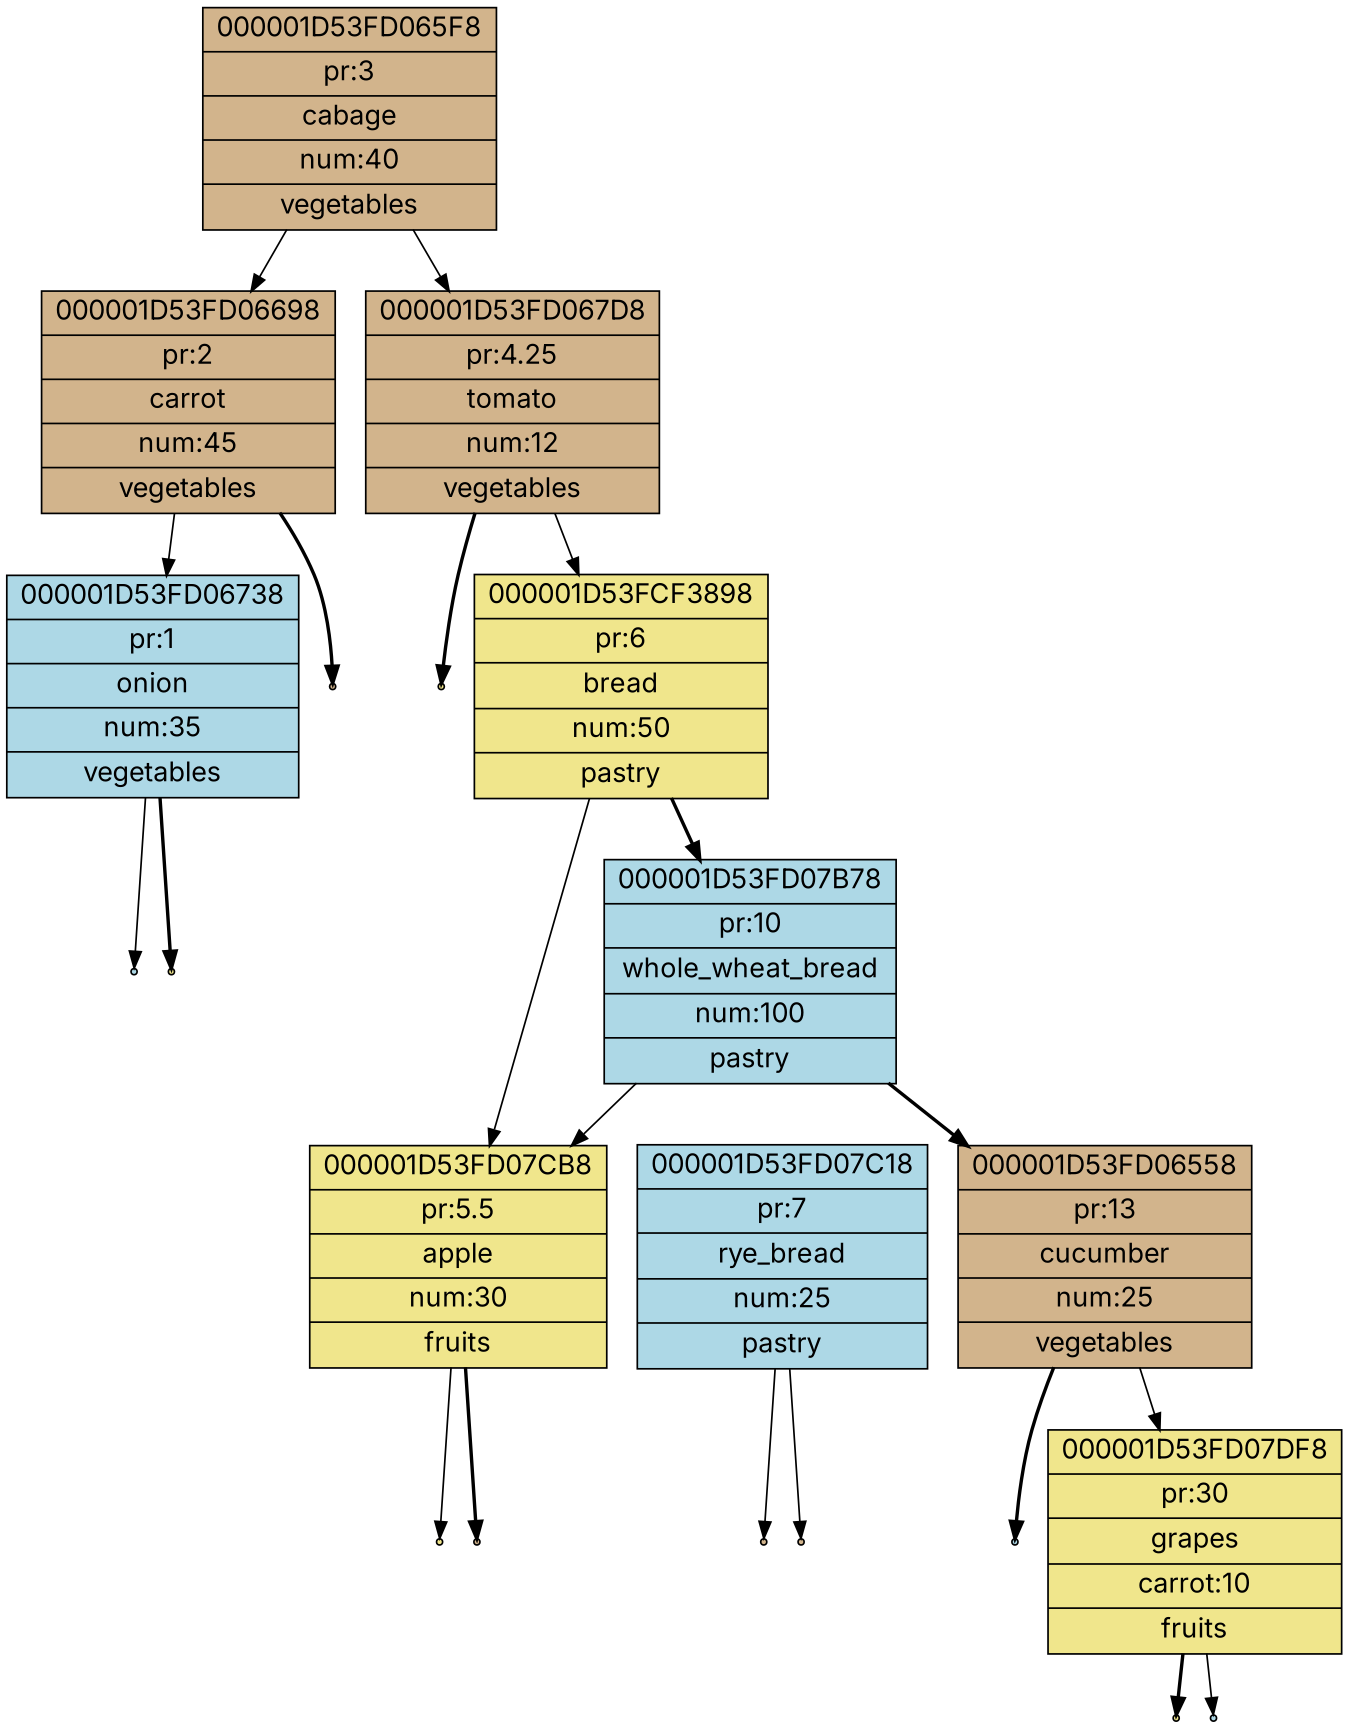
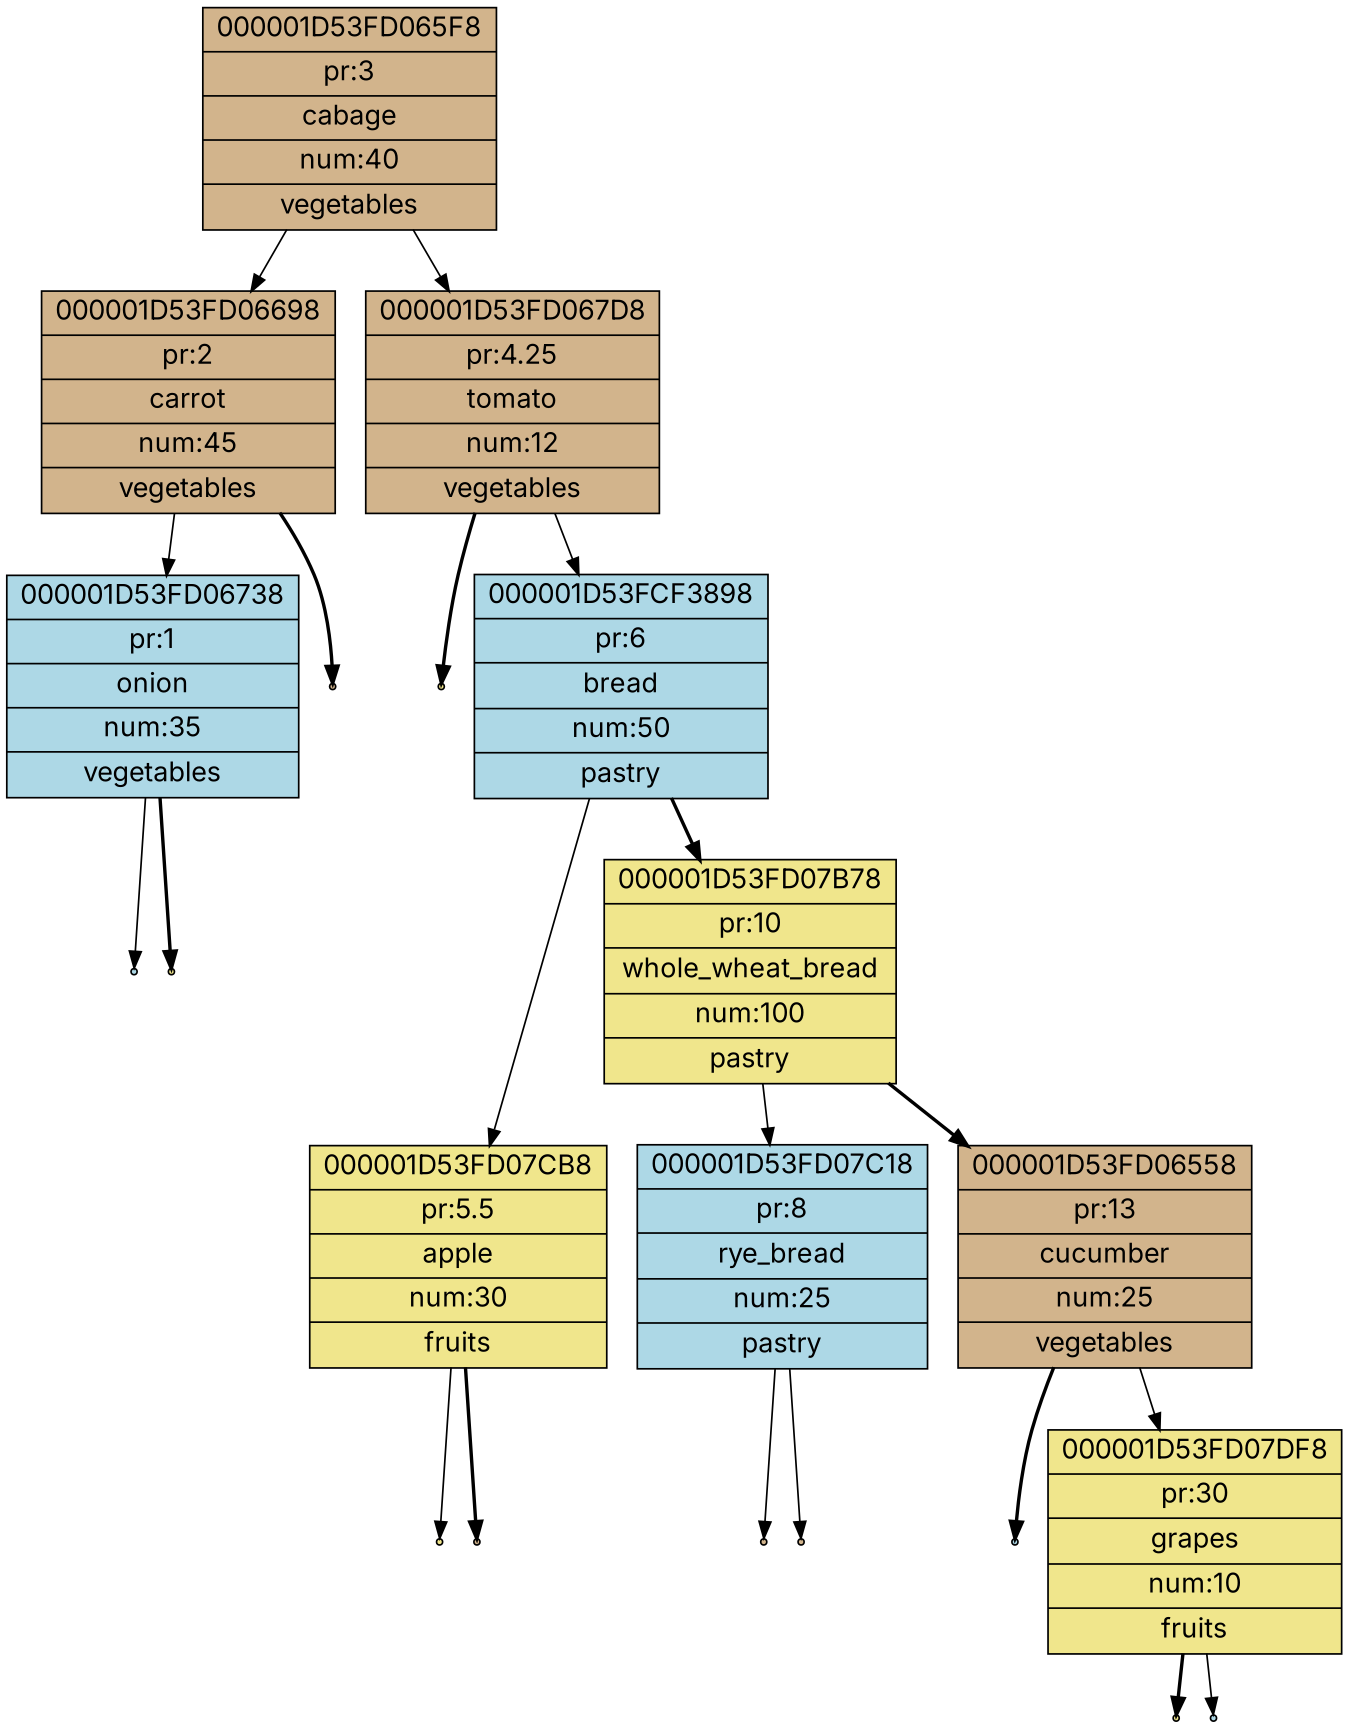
node "000001D53FCF3898": fillcolor khaki -> lightblue
node "000001D53FD07B78": fillcolor lightblue -> khaki
edge "000001D53FD07B78" -> "000001D53FD07CB8": now "000001D53FD07B78" -> "000001D53FD07C18"
node "000001D53FD07C18": text "pr:7" -> "pr:8"
node "000001D53FD07DF8": text "carrot:10" -> "num:10"
